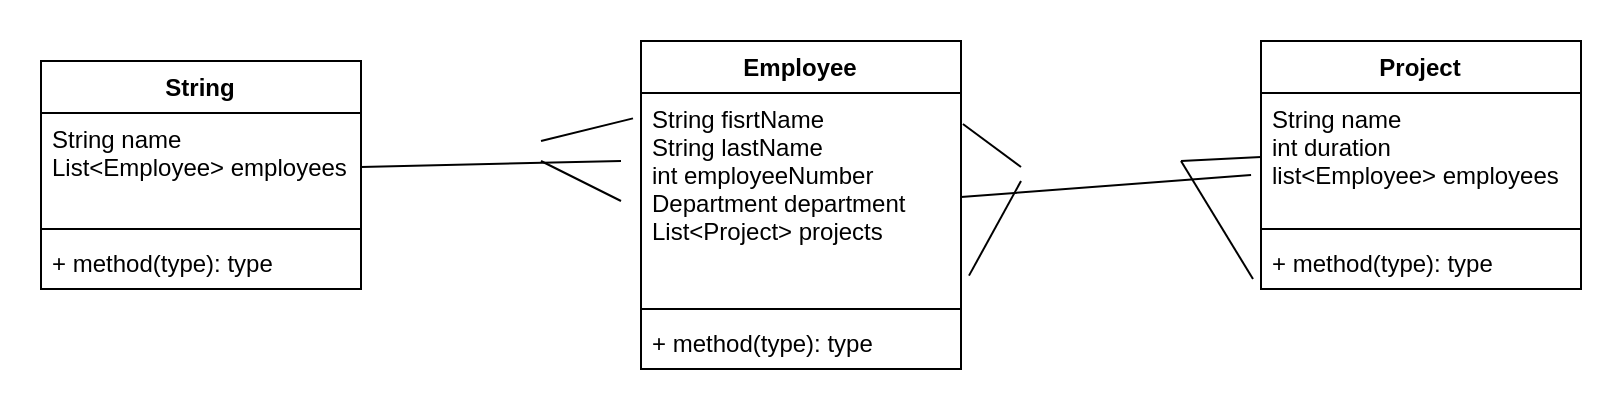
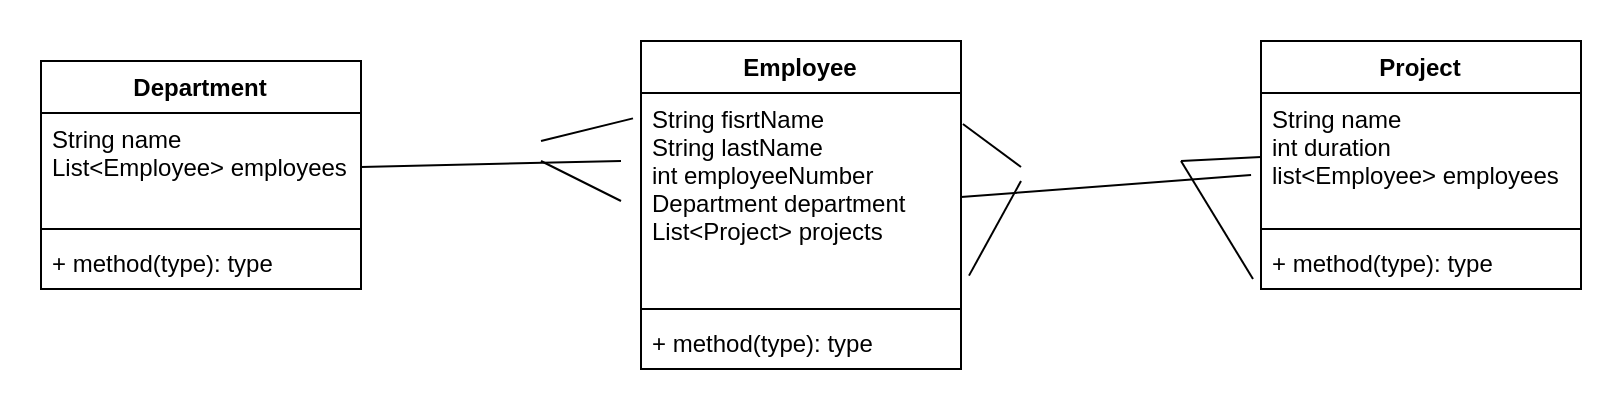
node "String": label "String" -> "Department"
